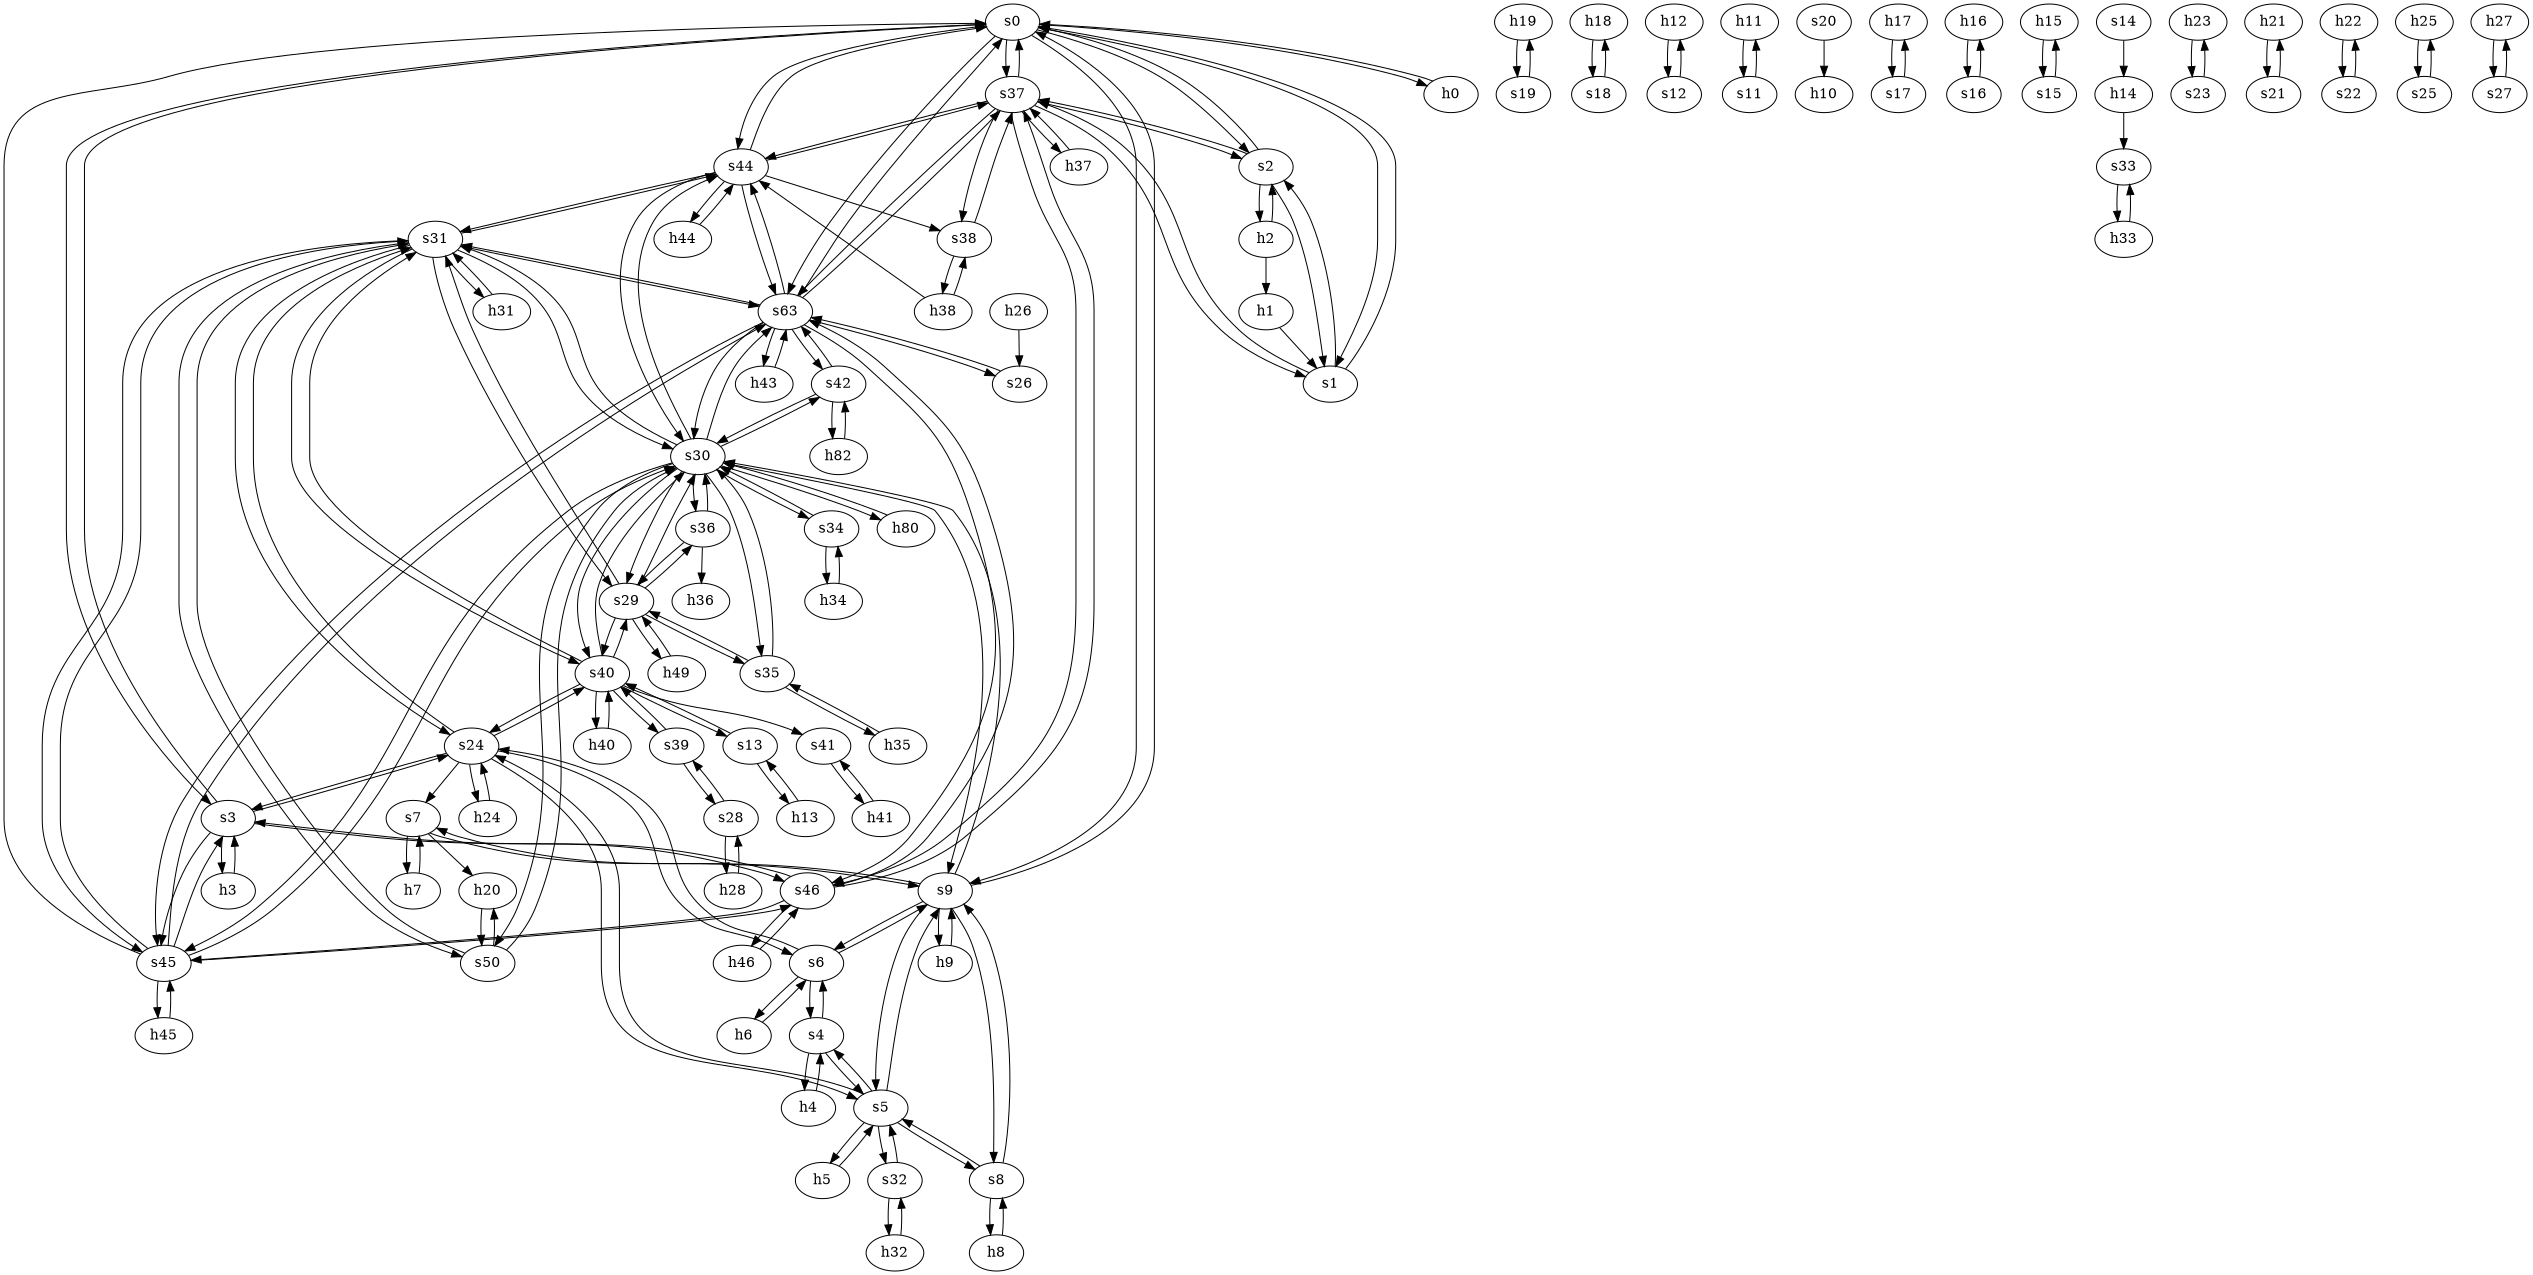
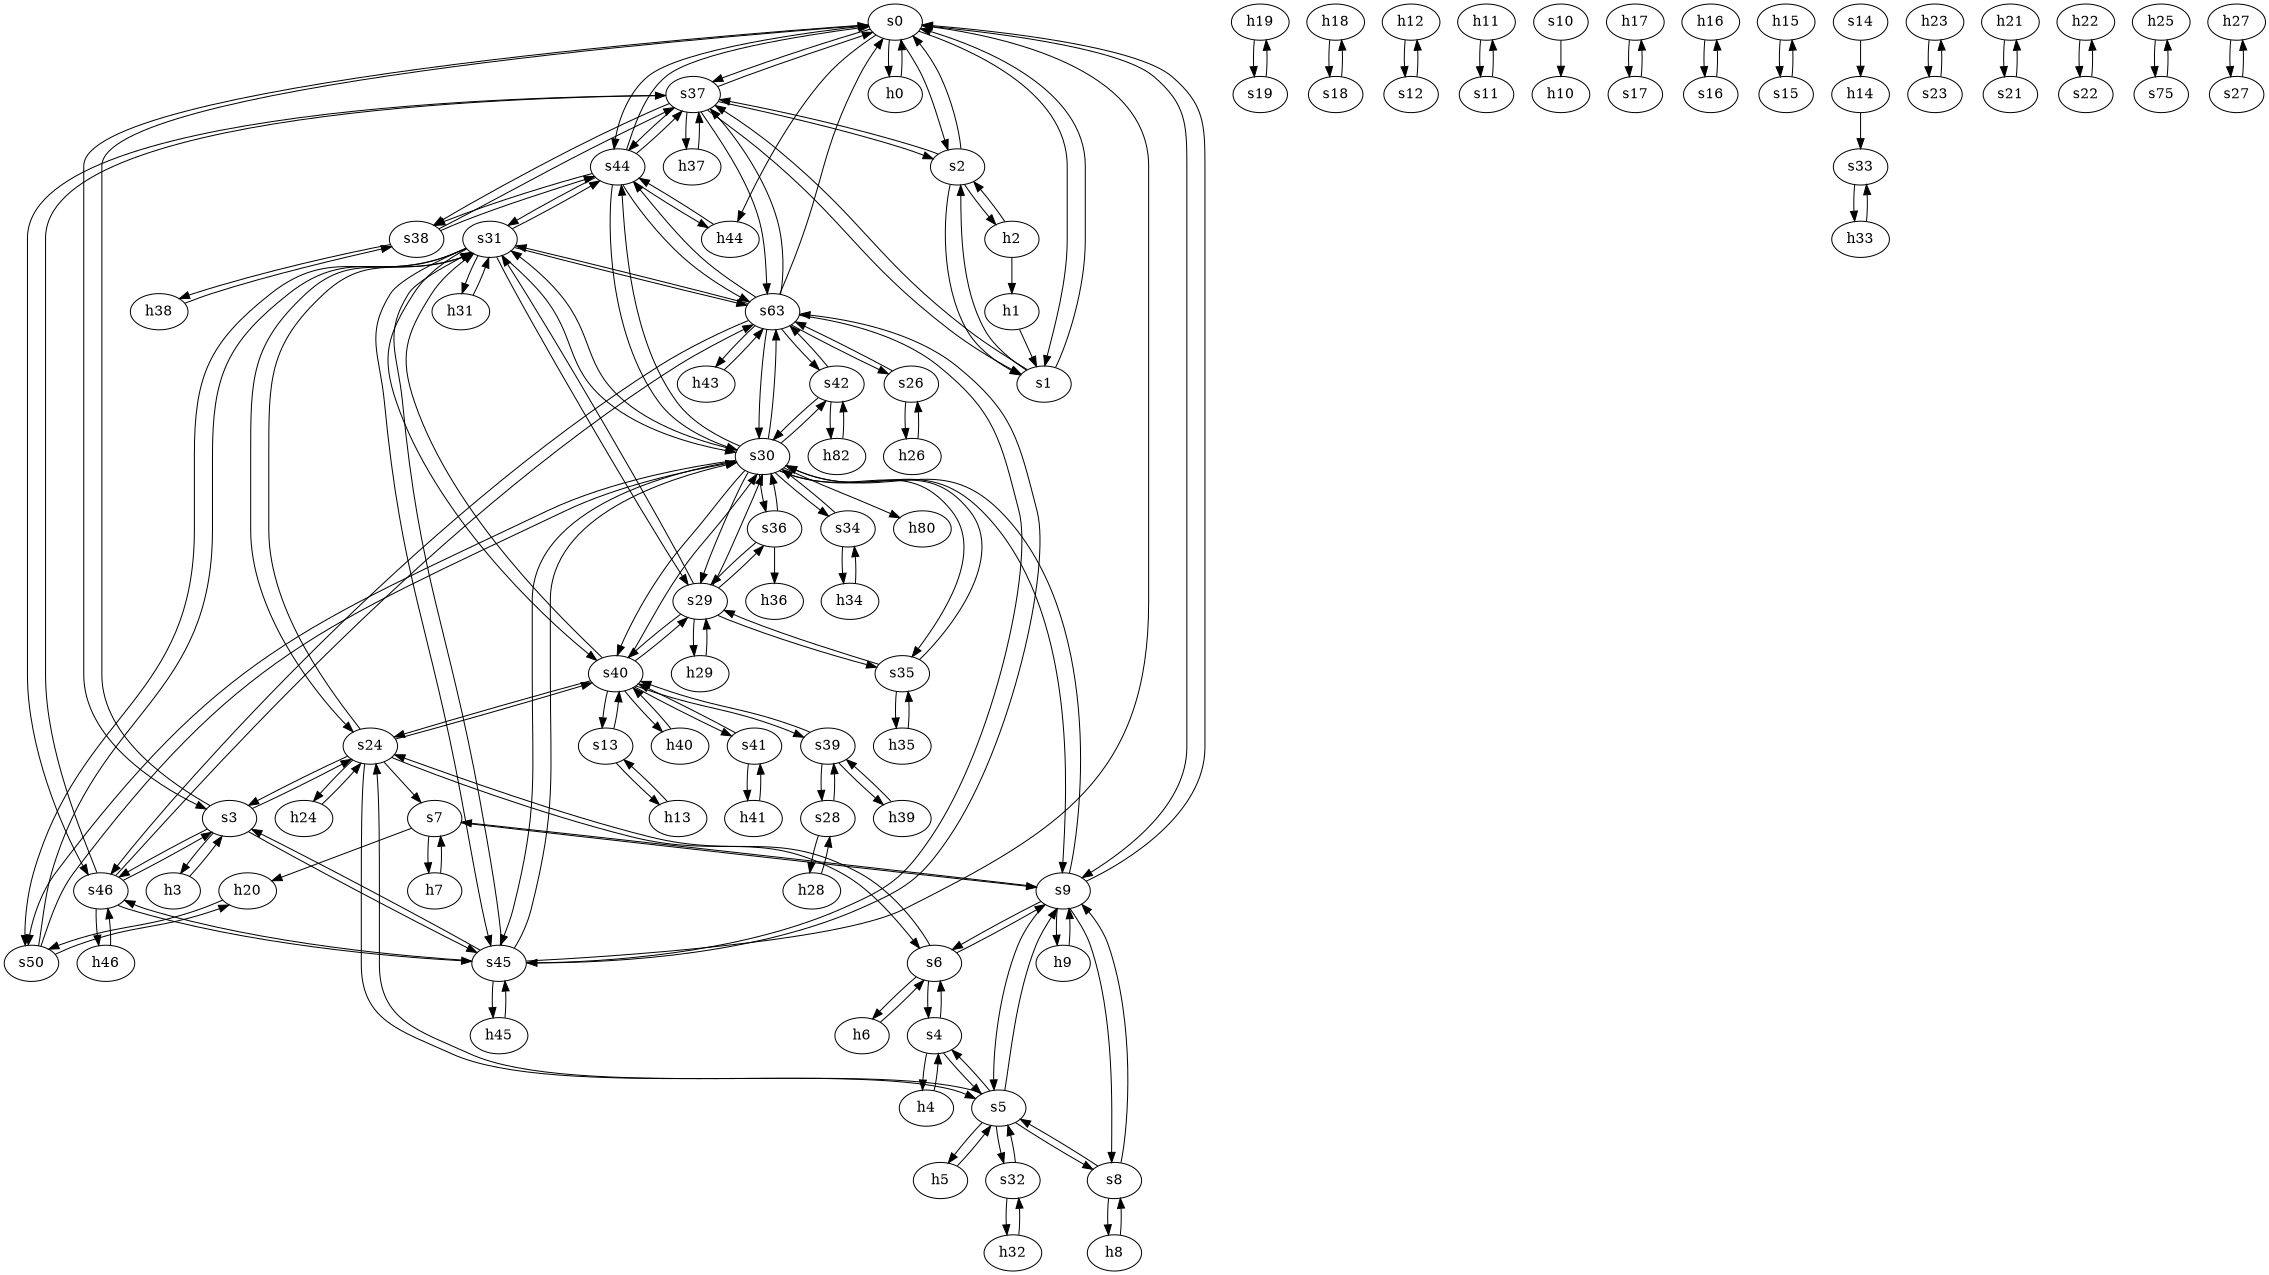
node "s20": label "s20" -> "s10"
node "s25": label "s25" -> "s75"
edge "s0" -> "s63": now "s0" -> "h44"
edge "h38" -> "s44": now "s38" -> "s44"
edge "s26" -> "h26": added
edge "h80" -> "s30": removed
node "h49": label "h49" -> "h29"
edge "s41" -> "s40": added
node "h39": added
